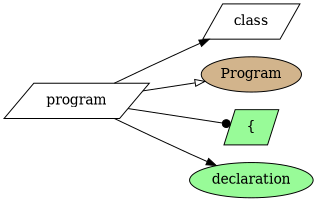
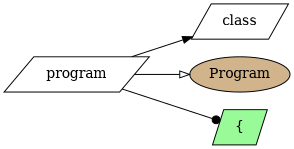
node "declaration": removed
